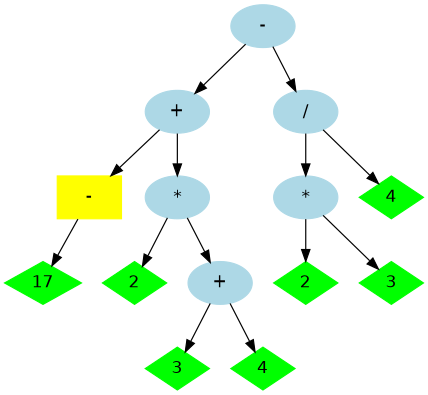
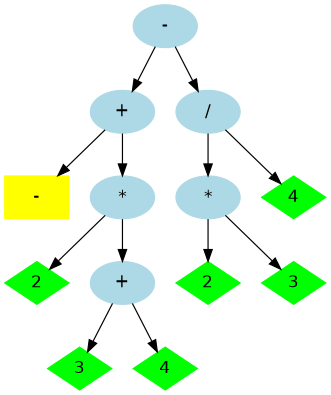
node "17": removed
